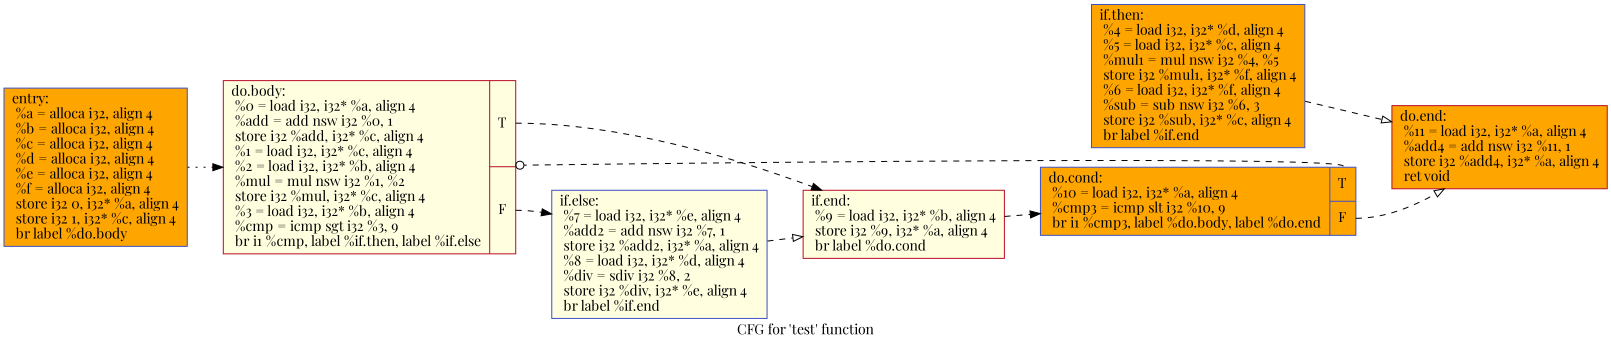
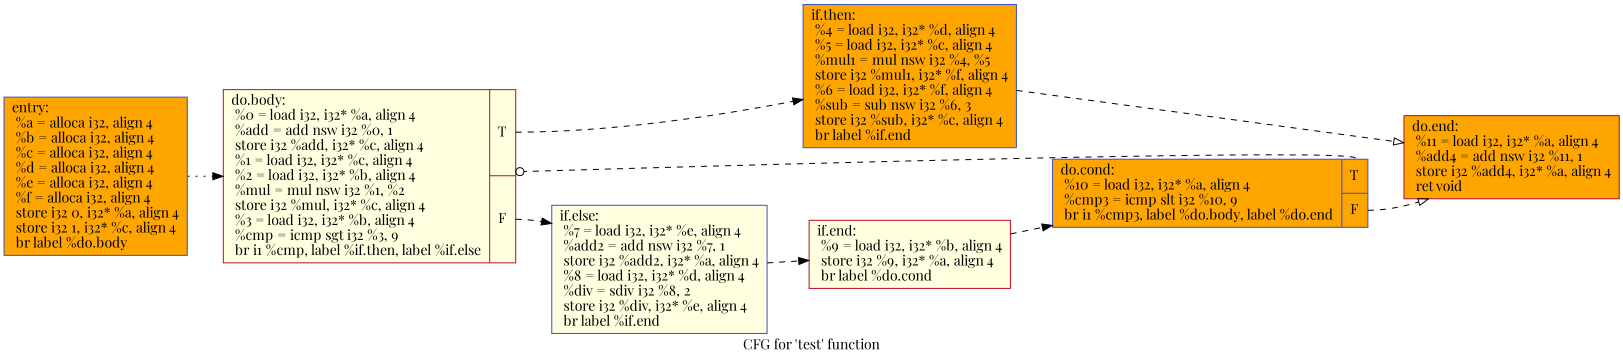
edge "do.body:" -> "if.end:": now "do.body:" -> "if.then:"
edge "if.else:" -> "if.end:": arrowhead onormal -> normal
